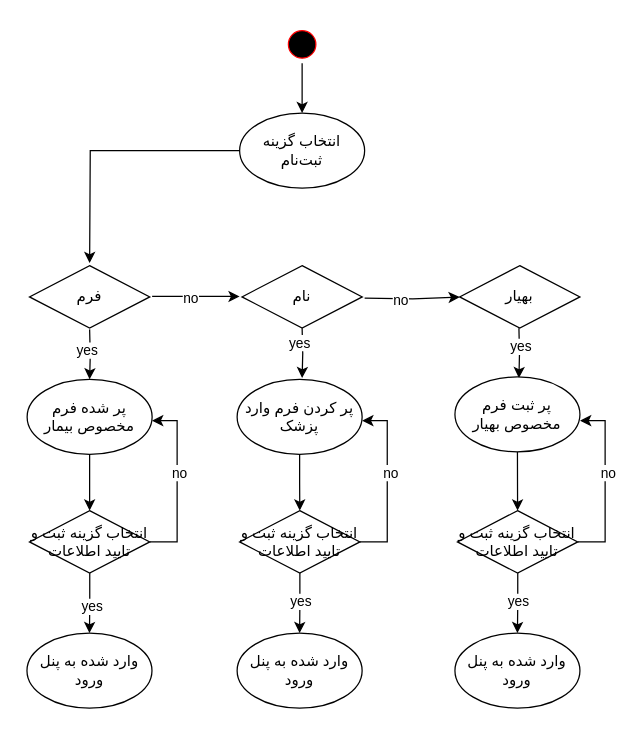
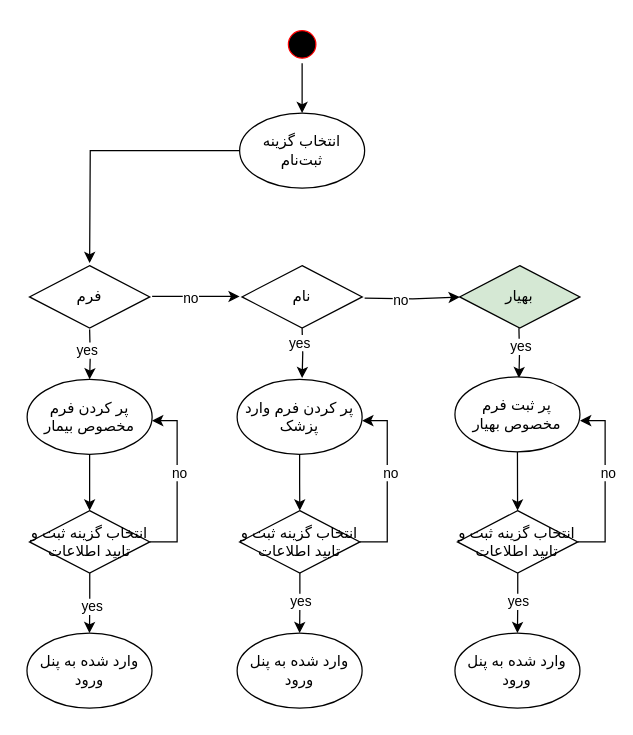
node "بهیار": fillcolor #ffffff -> #d5e8d4
node "پر شده فرم مخصوص بیمار": label "پر شده فرم مخصوص بیمار" -> "پر کردن فرم مخصوص بیمار"
